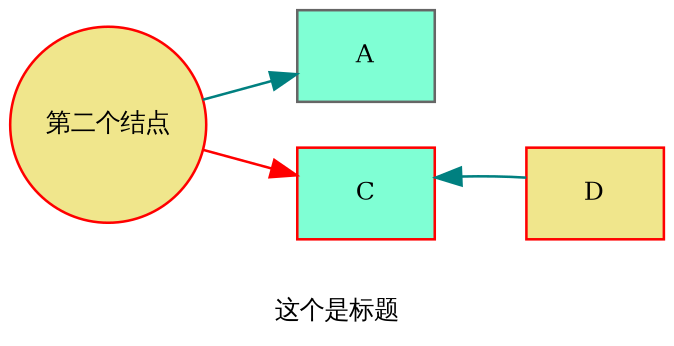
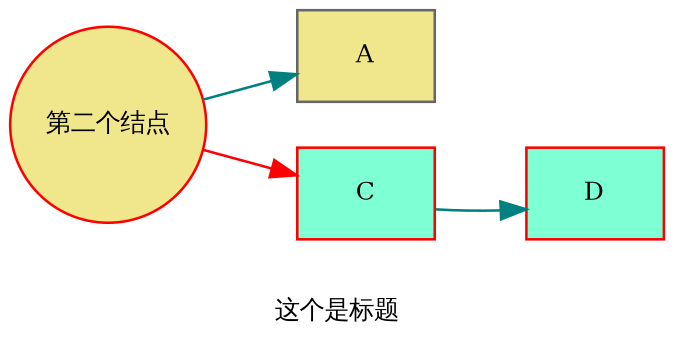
node "A": fillcolor aquamarine -> khaki
edge "D" -> "C": reversed
node "D": fillcolor khaki -> aquamarine
